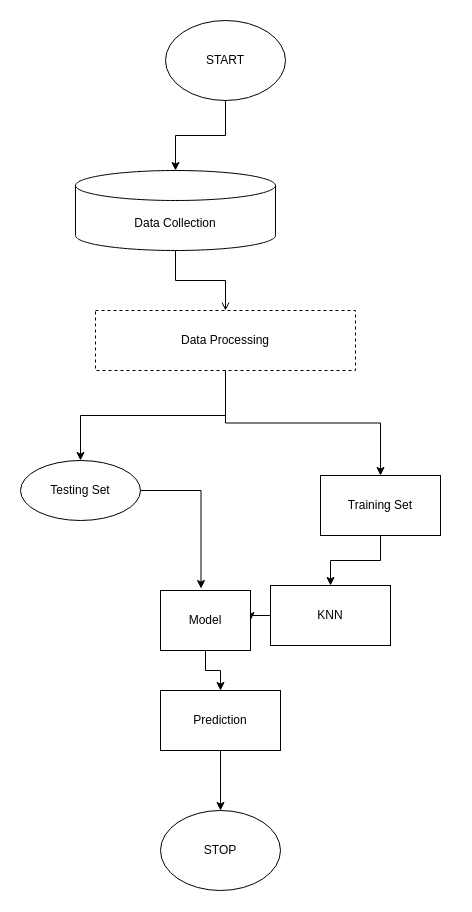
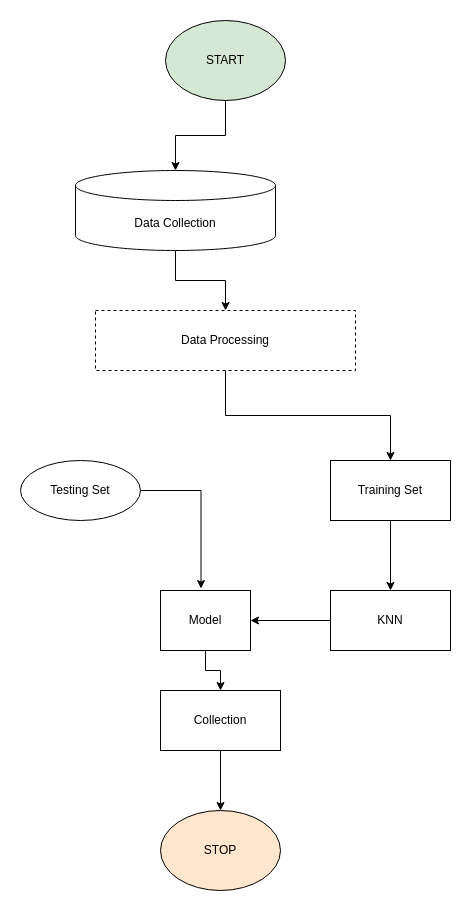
node "START": fillcolor #ffffff -> #d5e8d4
edge "Data Collection" -> "Data Processing": arrowhead open -> classic
edge "Data Processing" -> "Testing Set": removed
node "Training Set": moved (381, 506) -> (391, 491)
node "KNN": moved (331, 616) -> (391, 621)
node "Prediction": label "Prediction" -> "Collection"
node "STOP": fillcolor #ffffff -> #ffe6cc
